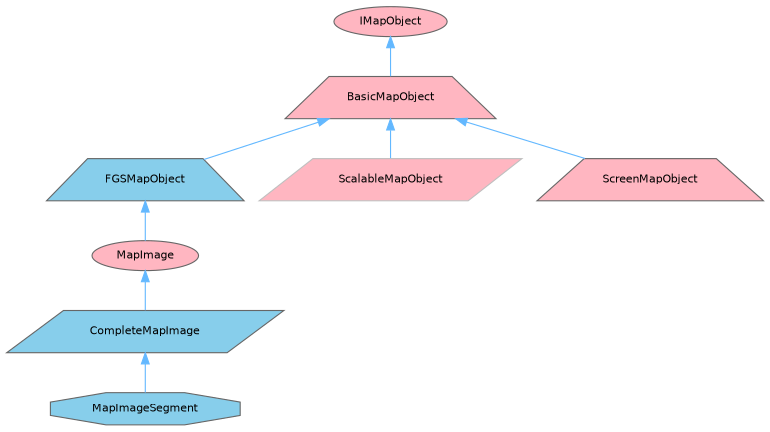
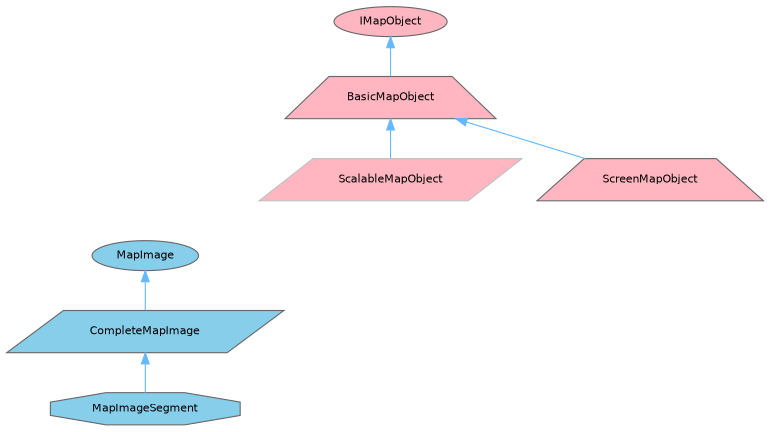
node "FGSMapObject": removed
node "MapImage": fillcolor lightpink -> skyblue
